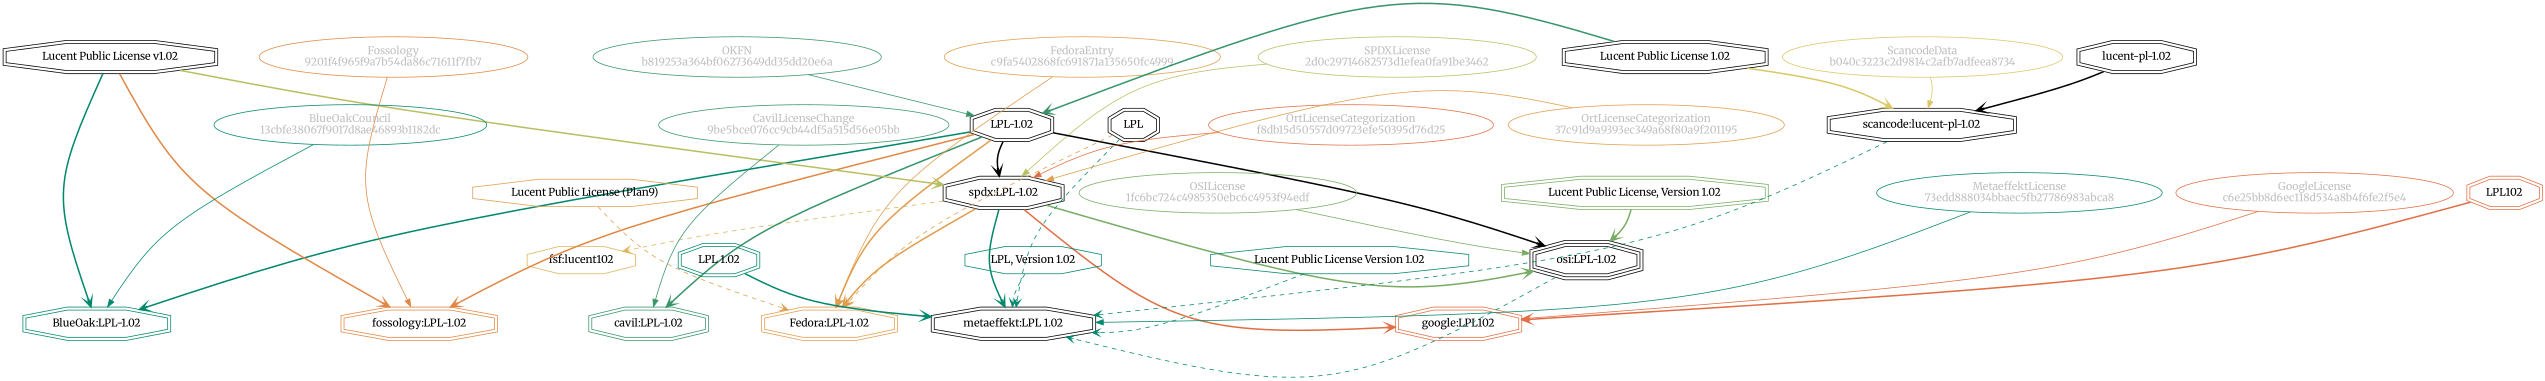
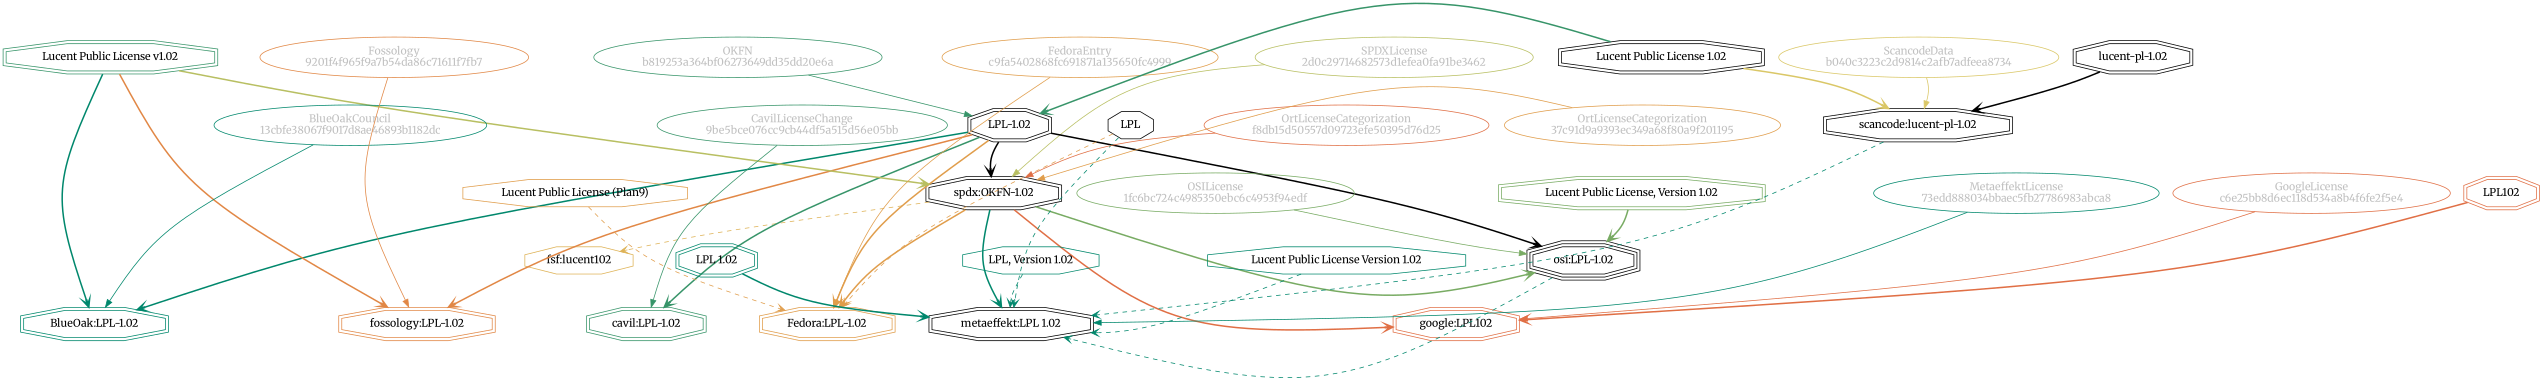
node "Lucent Public License v1.02": color black -> #379469
node "LPL": shape doubleoctagon -> octagon
node "spdx:LPL-1.02": label "spdx:LPL-1.02" -> "spdx:OKFN-1.02"
